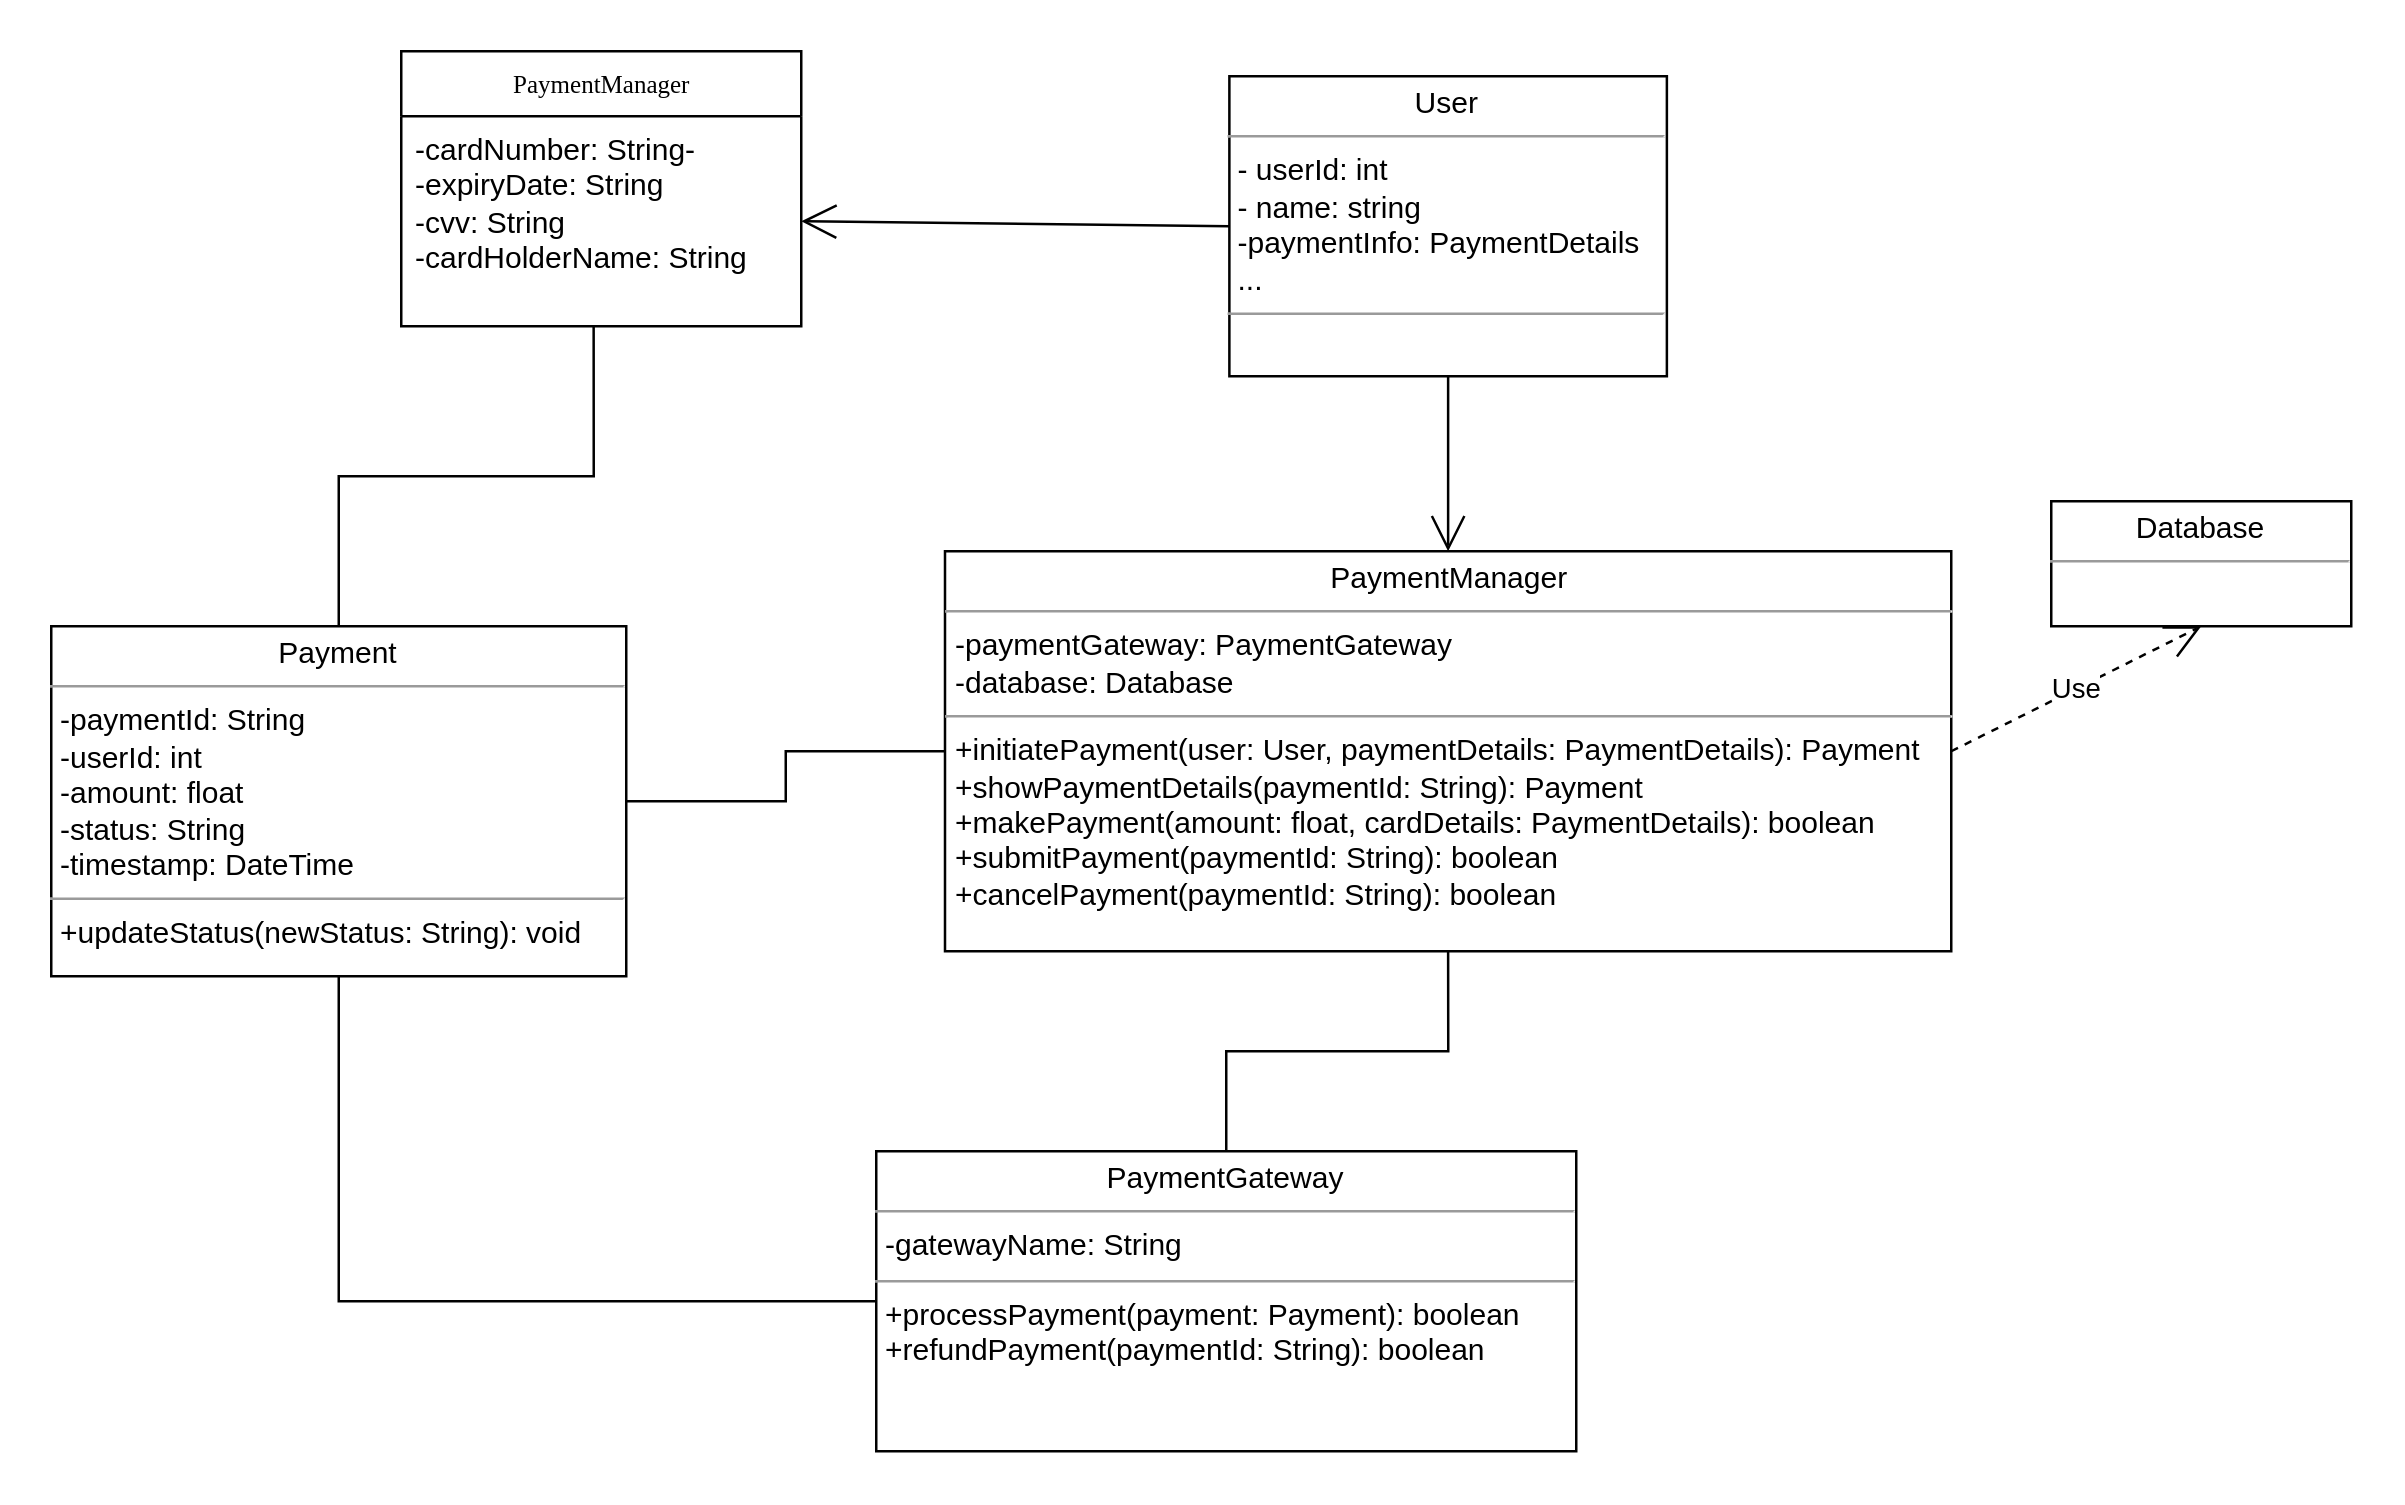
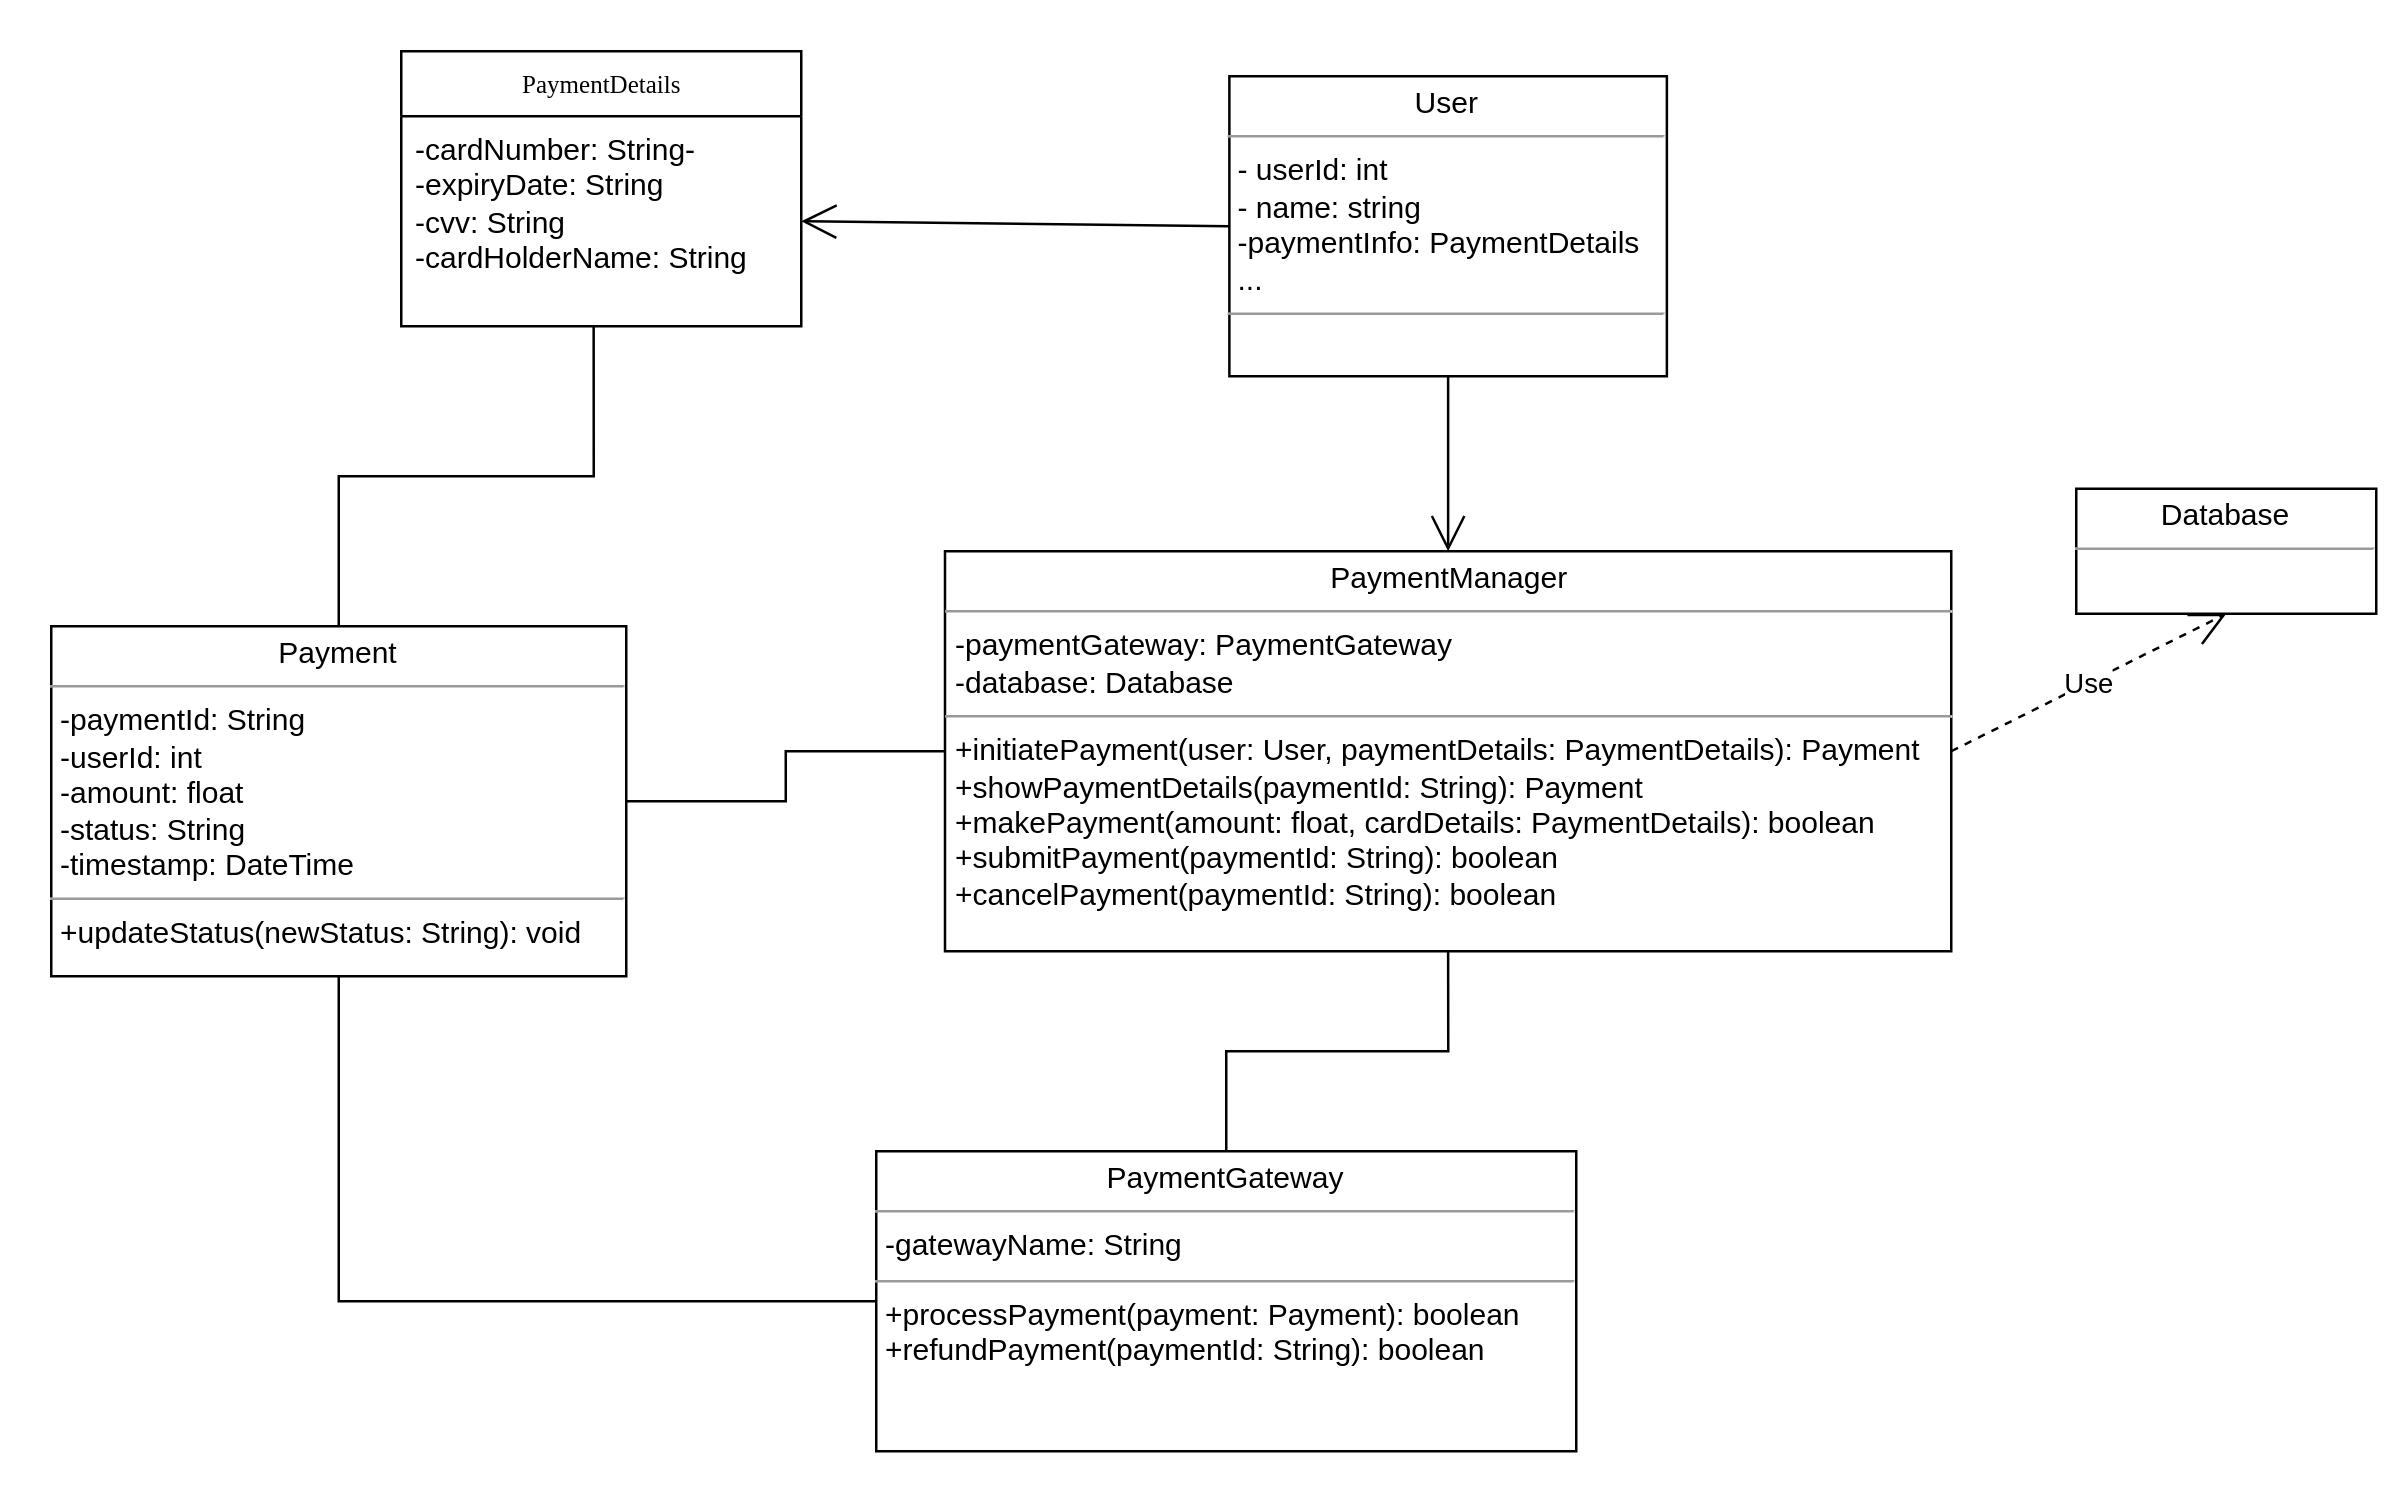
node "PaymentManager": label "PaymentManager" -> "PaymentDetails"
node "Database": moved (2201, 564) -> (2226, 551)
